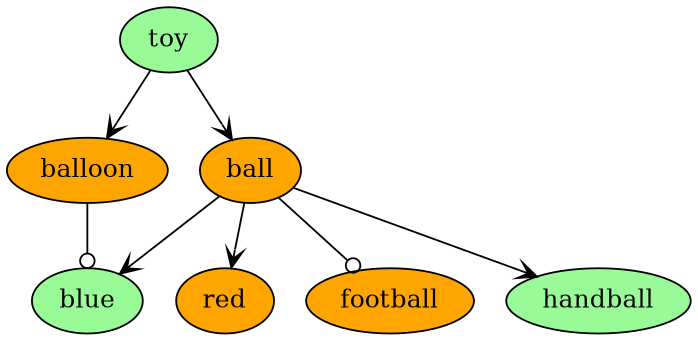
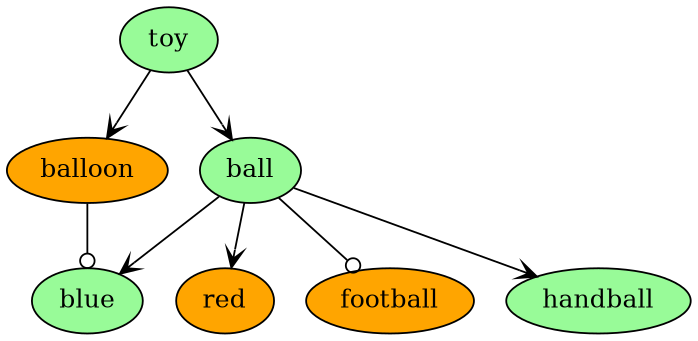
node "ball": fillcolor orange -> palegreen
